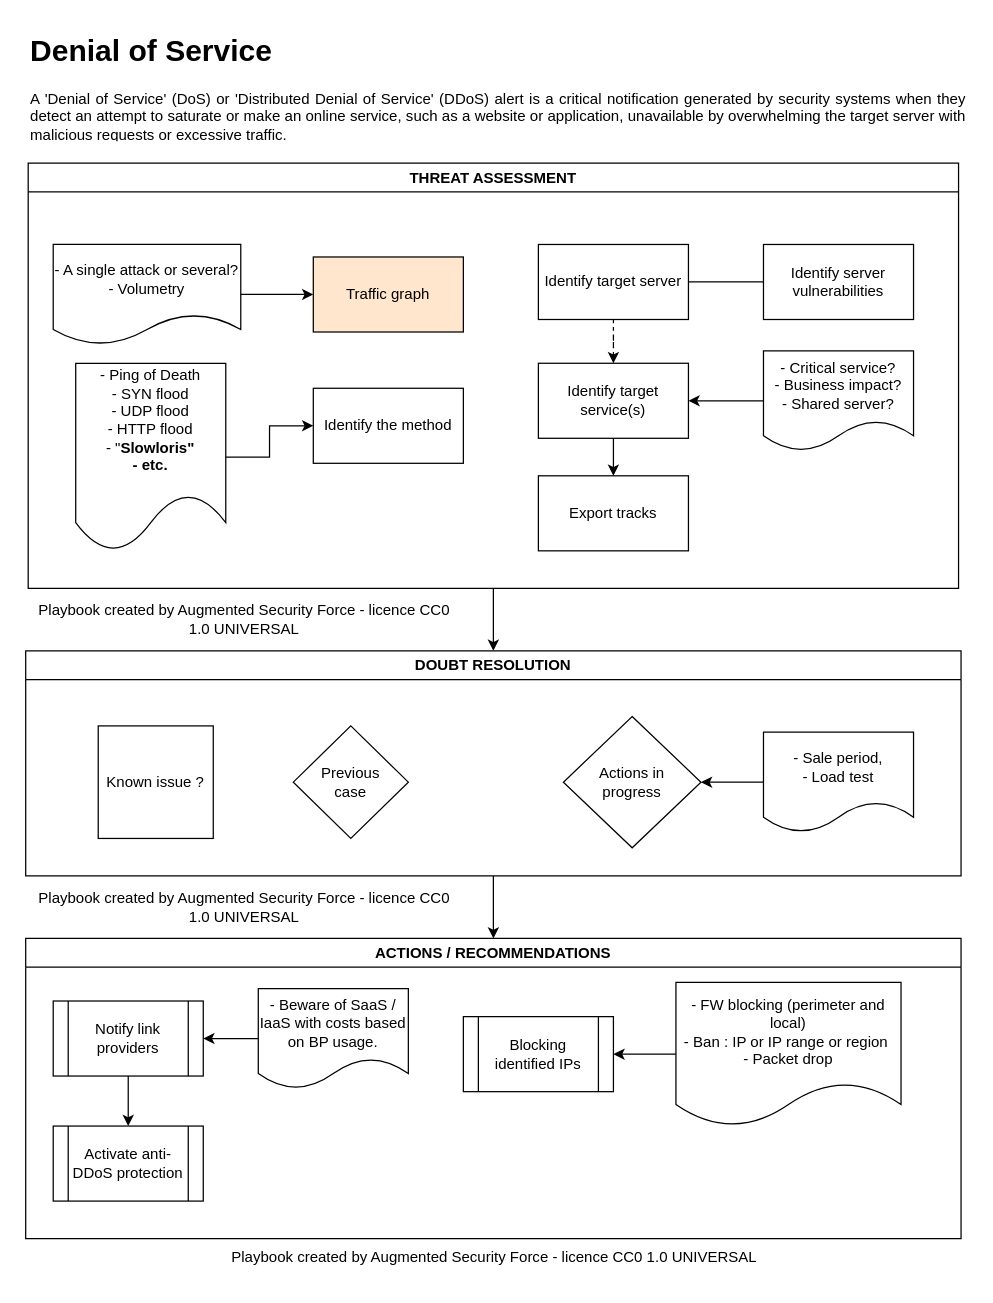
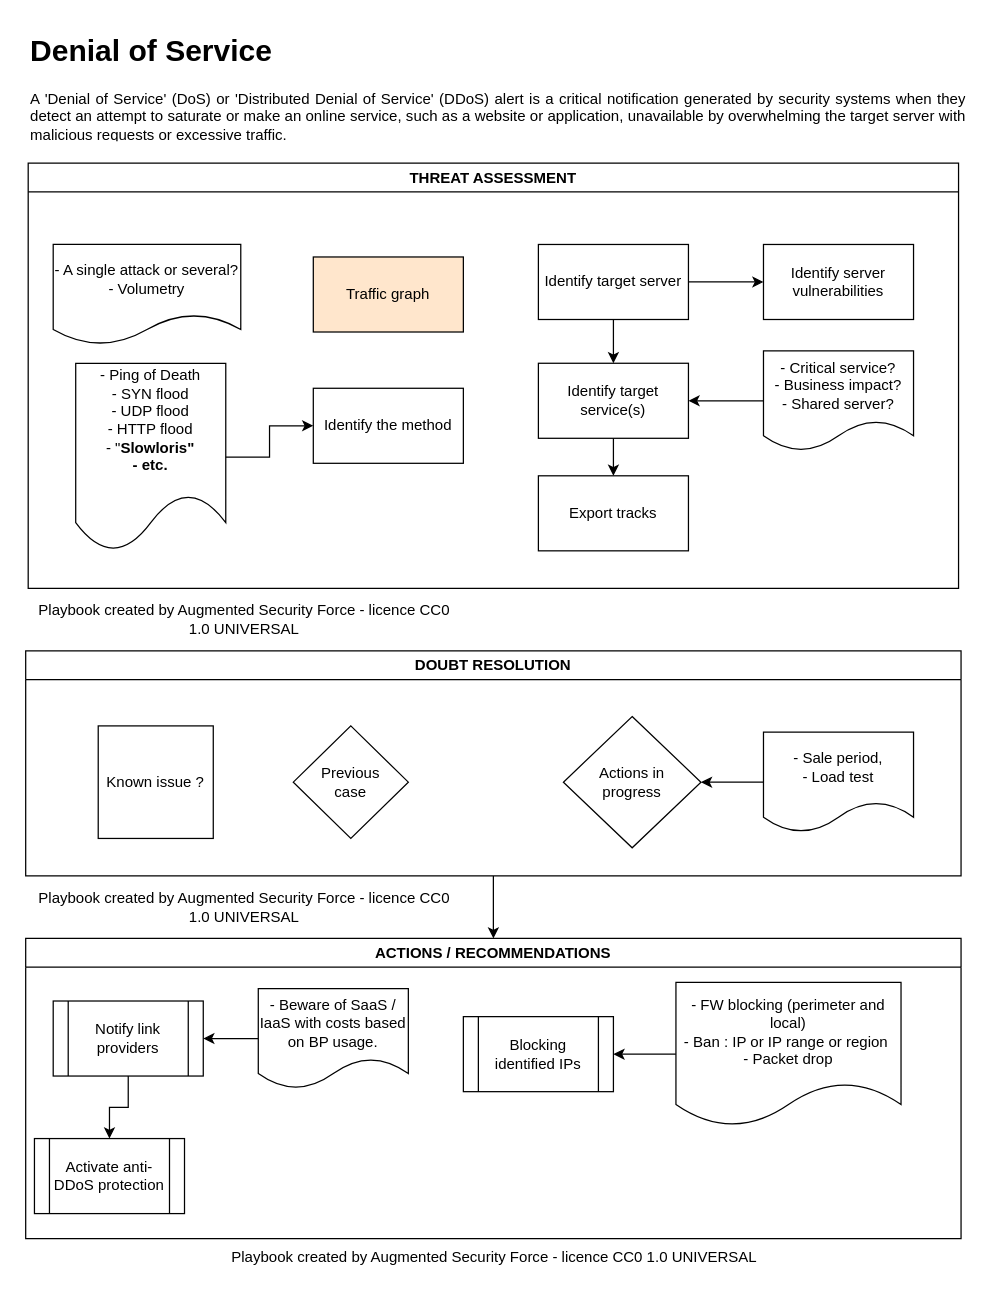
edge "Identify target server" -- "Identify server vulnerabilities": arrowhead none -> classic
edge "- A single attack or several? - Volumetry" -> "Traffic graph": removed
edge "Identify target server" -> "Identify target service(s)": style dashed -> solid
edge "THREAT ASSESSMENT" -> "DOUBT RESOLUTION": removed
node "Activate anti-DDoS protection": moved (128, 1163) -> (109, 1176)
